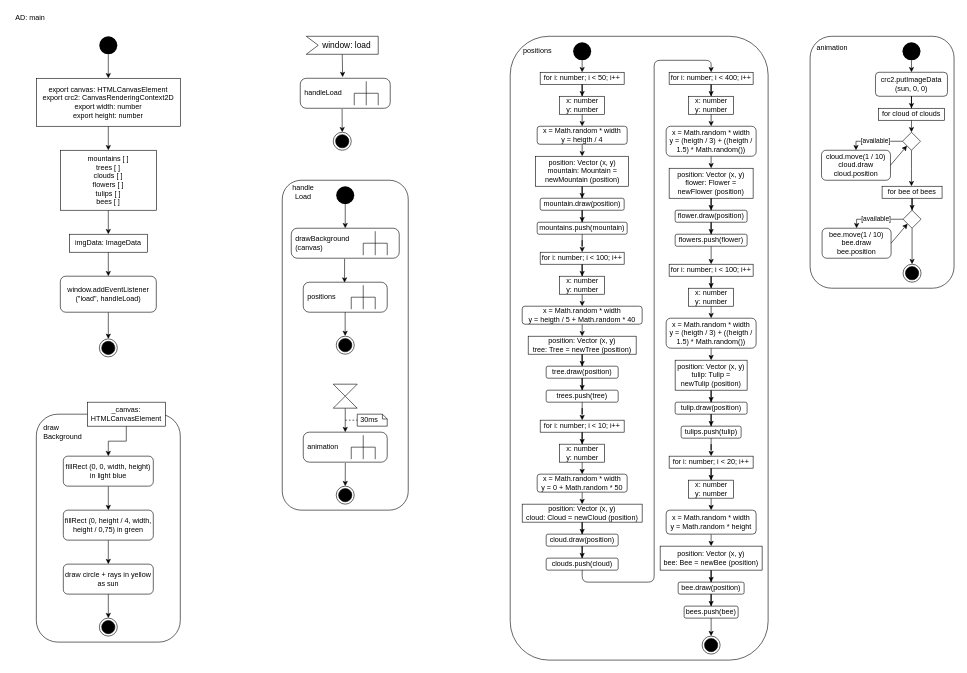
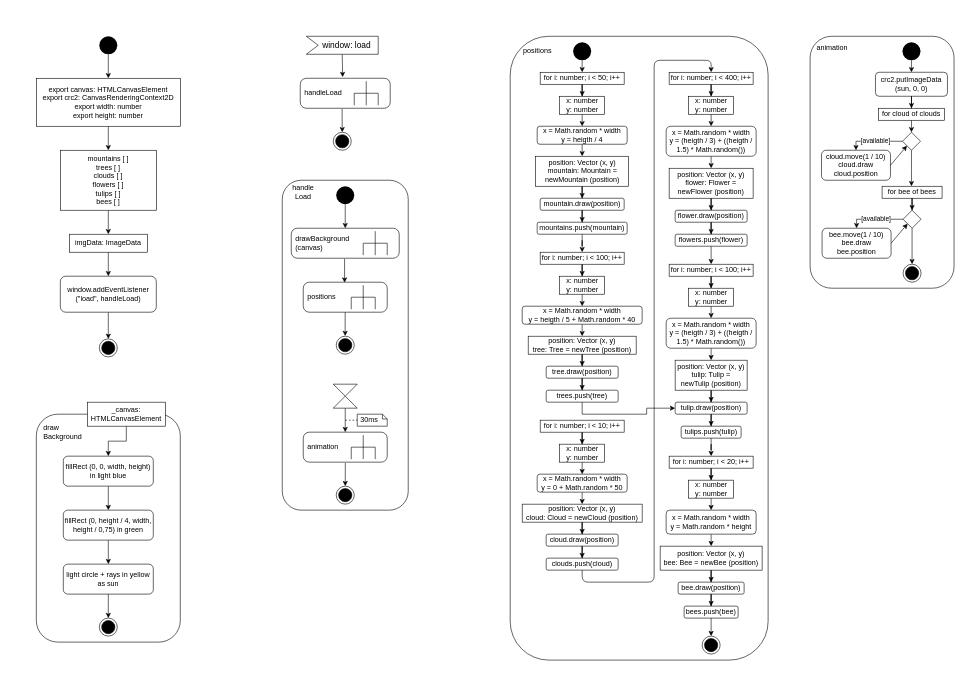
node "AD: main": removed
edge "trees.push(tree)" -> "for i: number; i < 10; i++": now "trees.push(tree)" -> "tulip.draw(position)"
node "draw circle + rays in yellow as sun": label "draw circle + rays in yellow as sun" -> "light circle + rays in yellow as sun"
